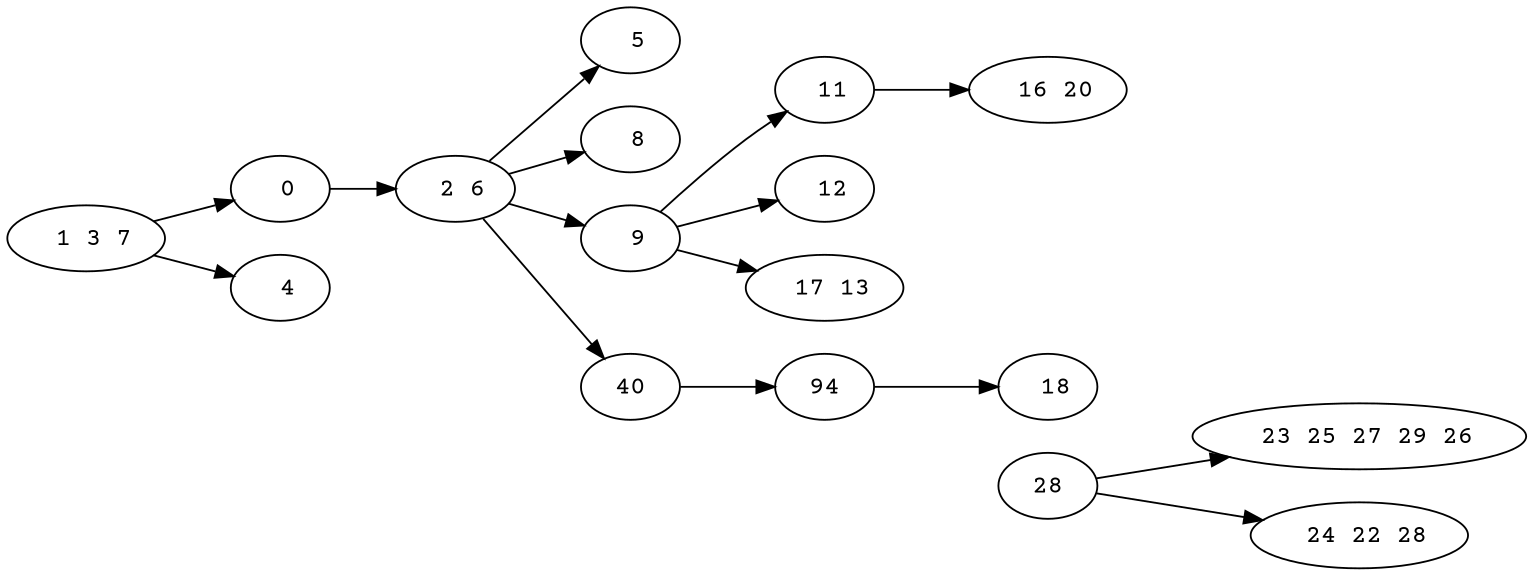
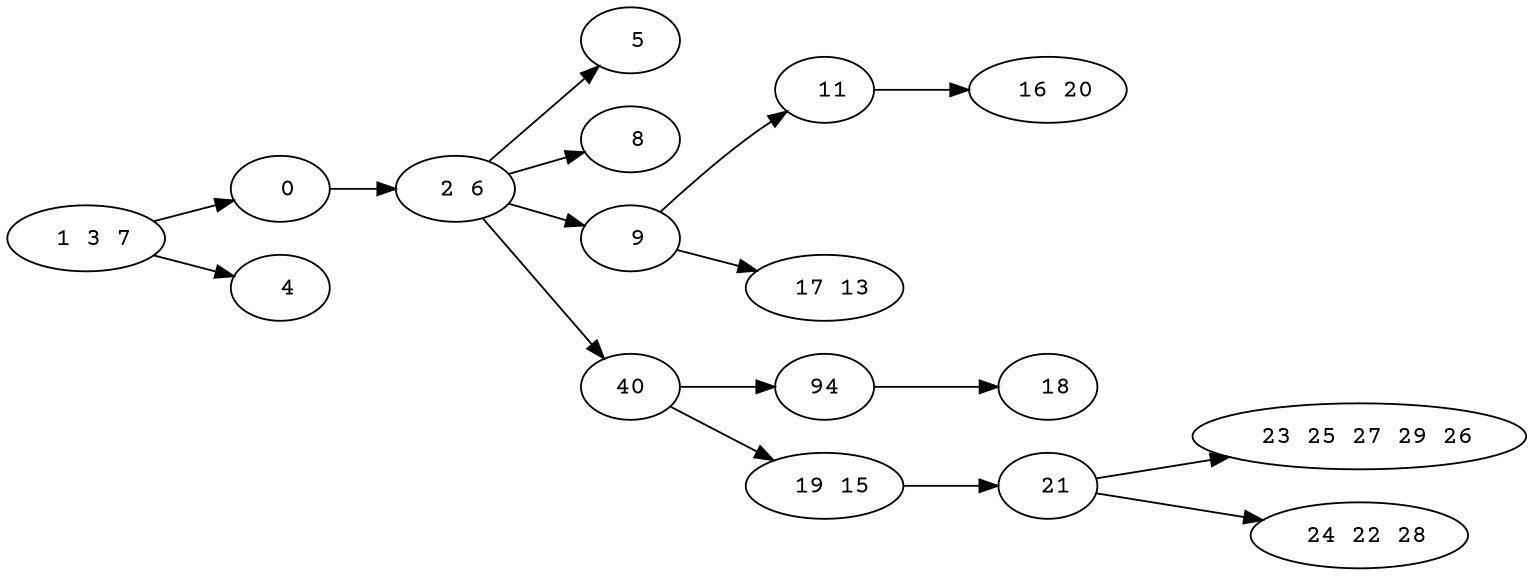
node "12": removed
node "19 15": added
node "28": label "28" -> "21"
